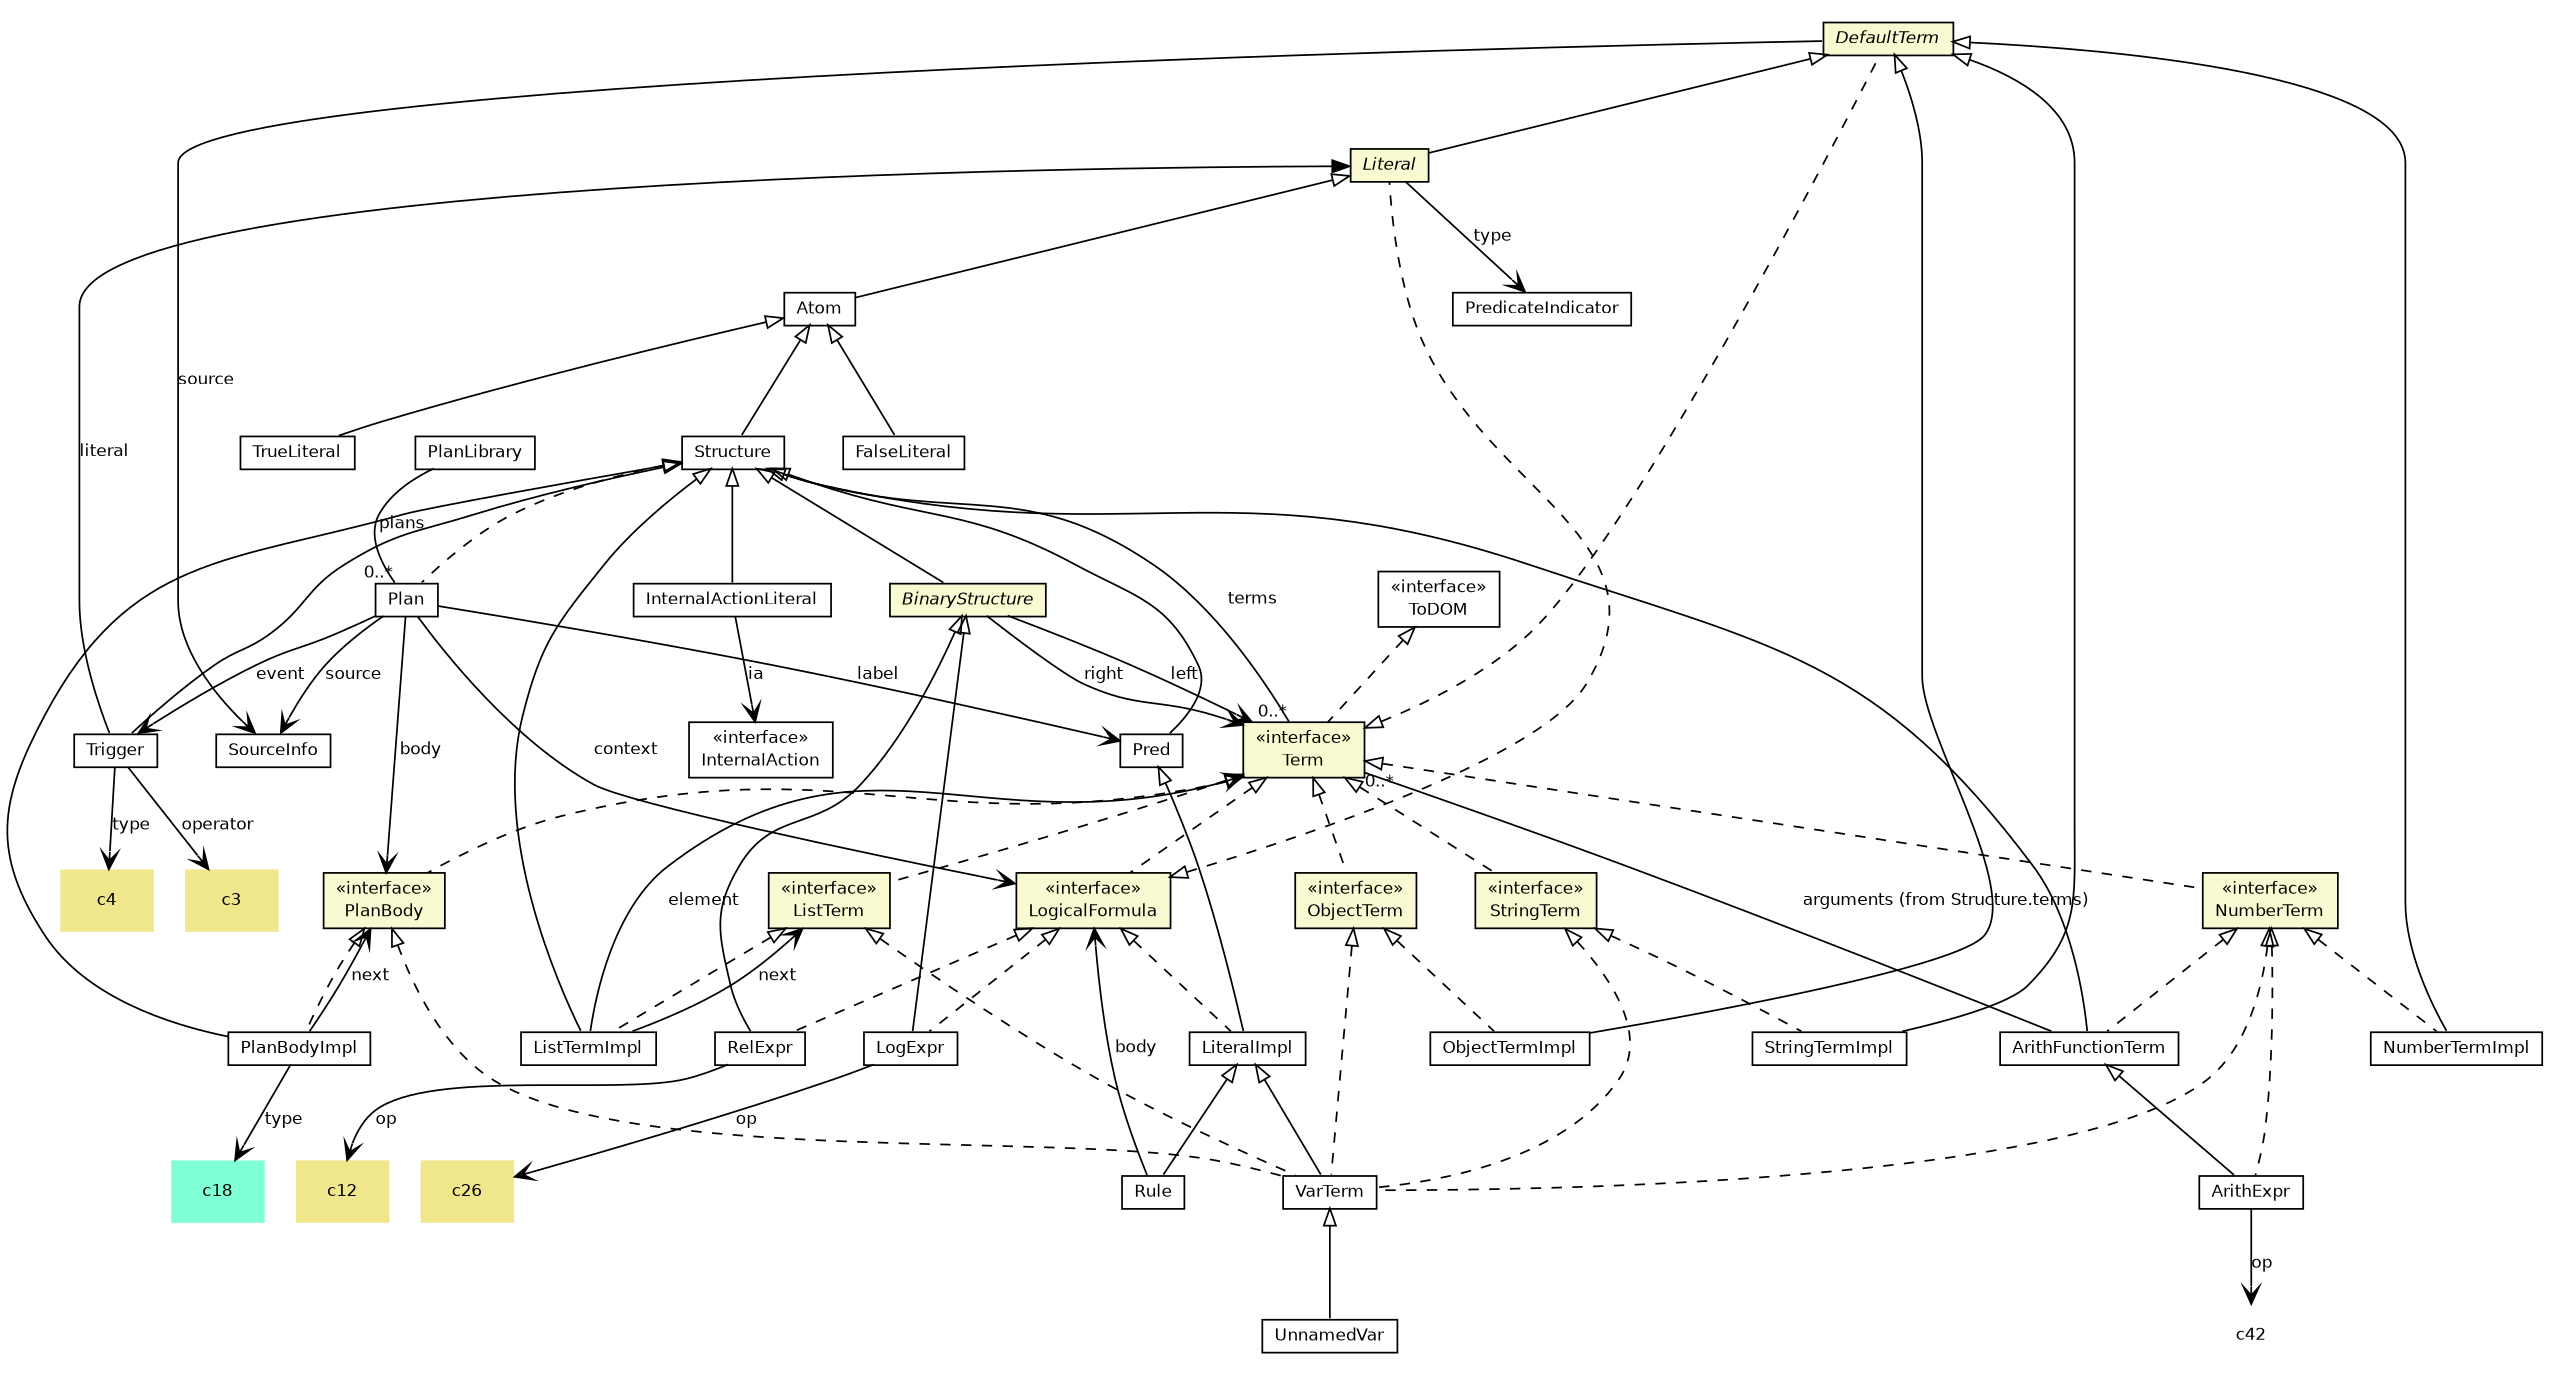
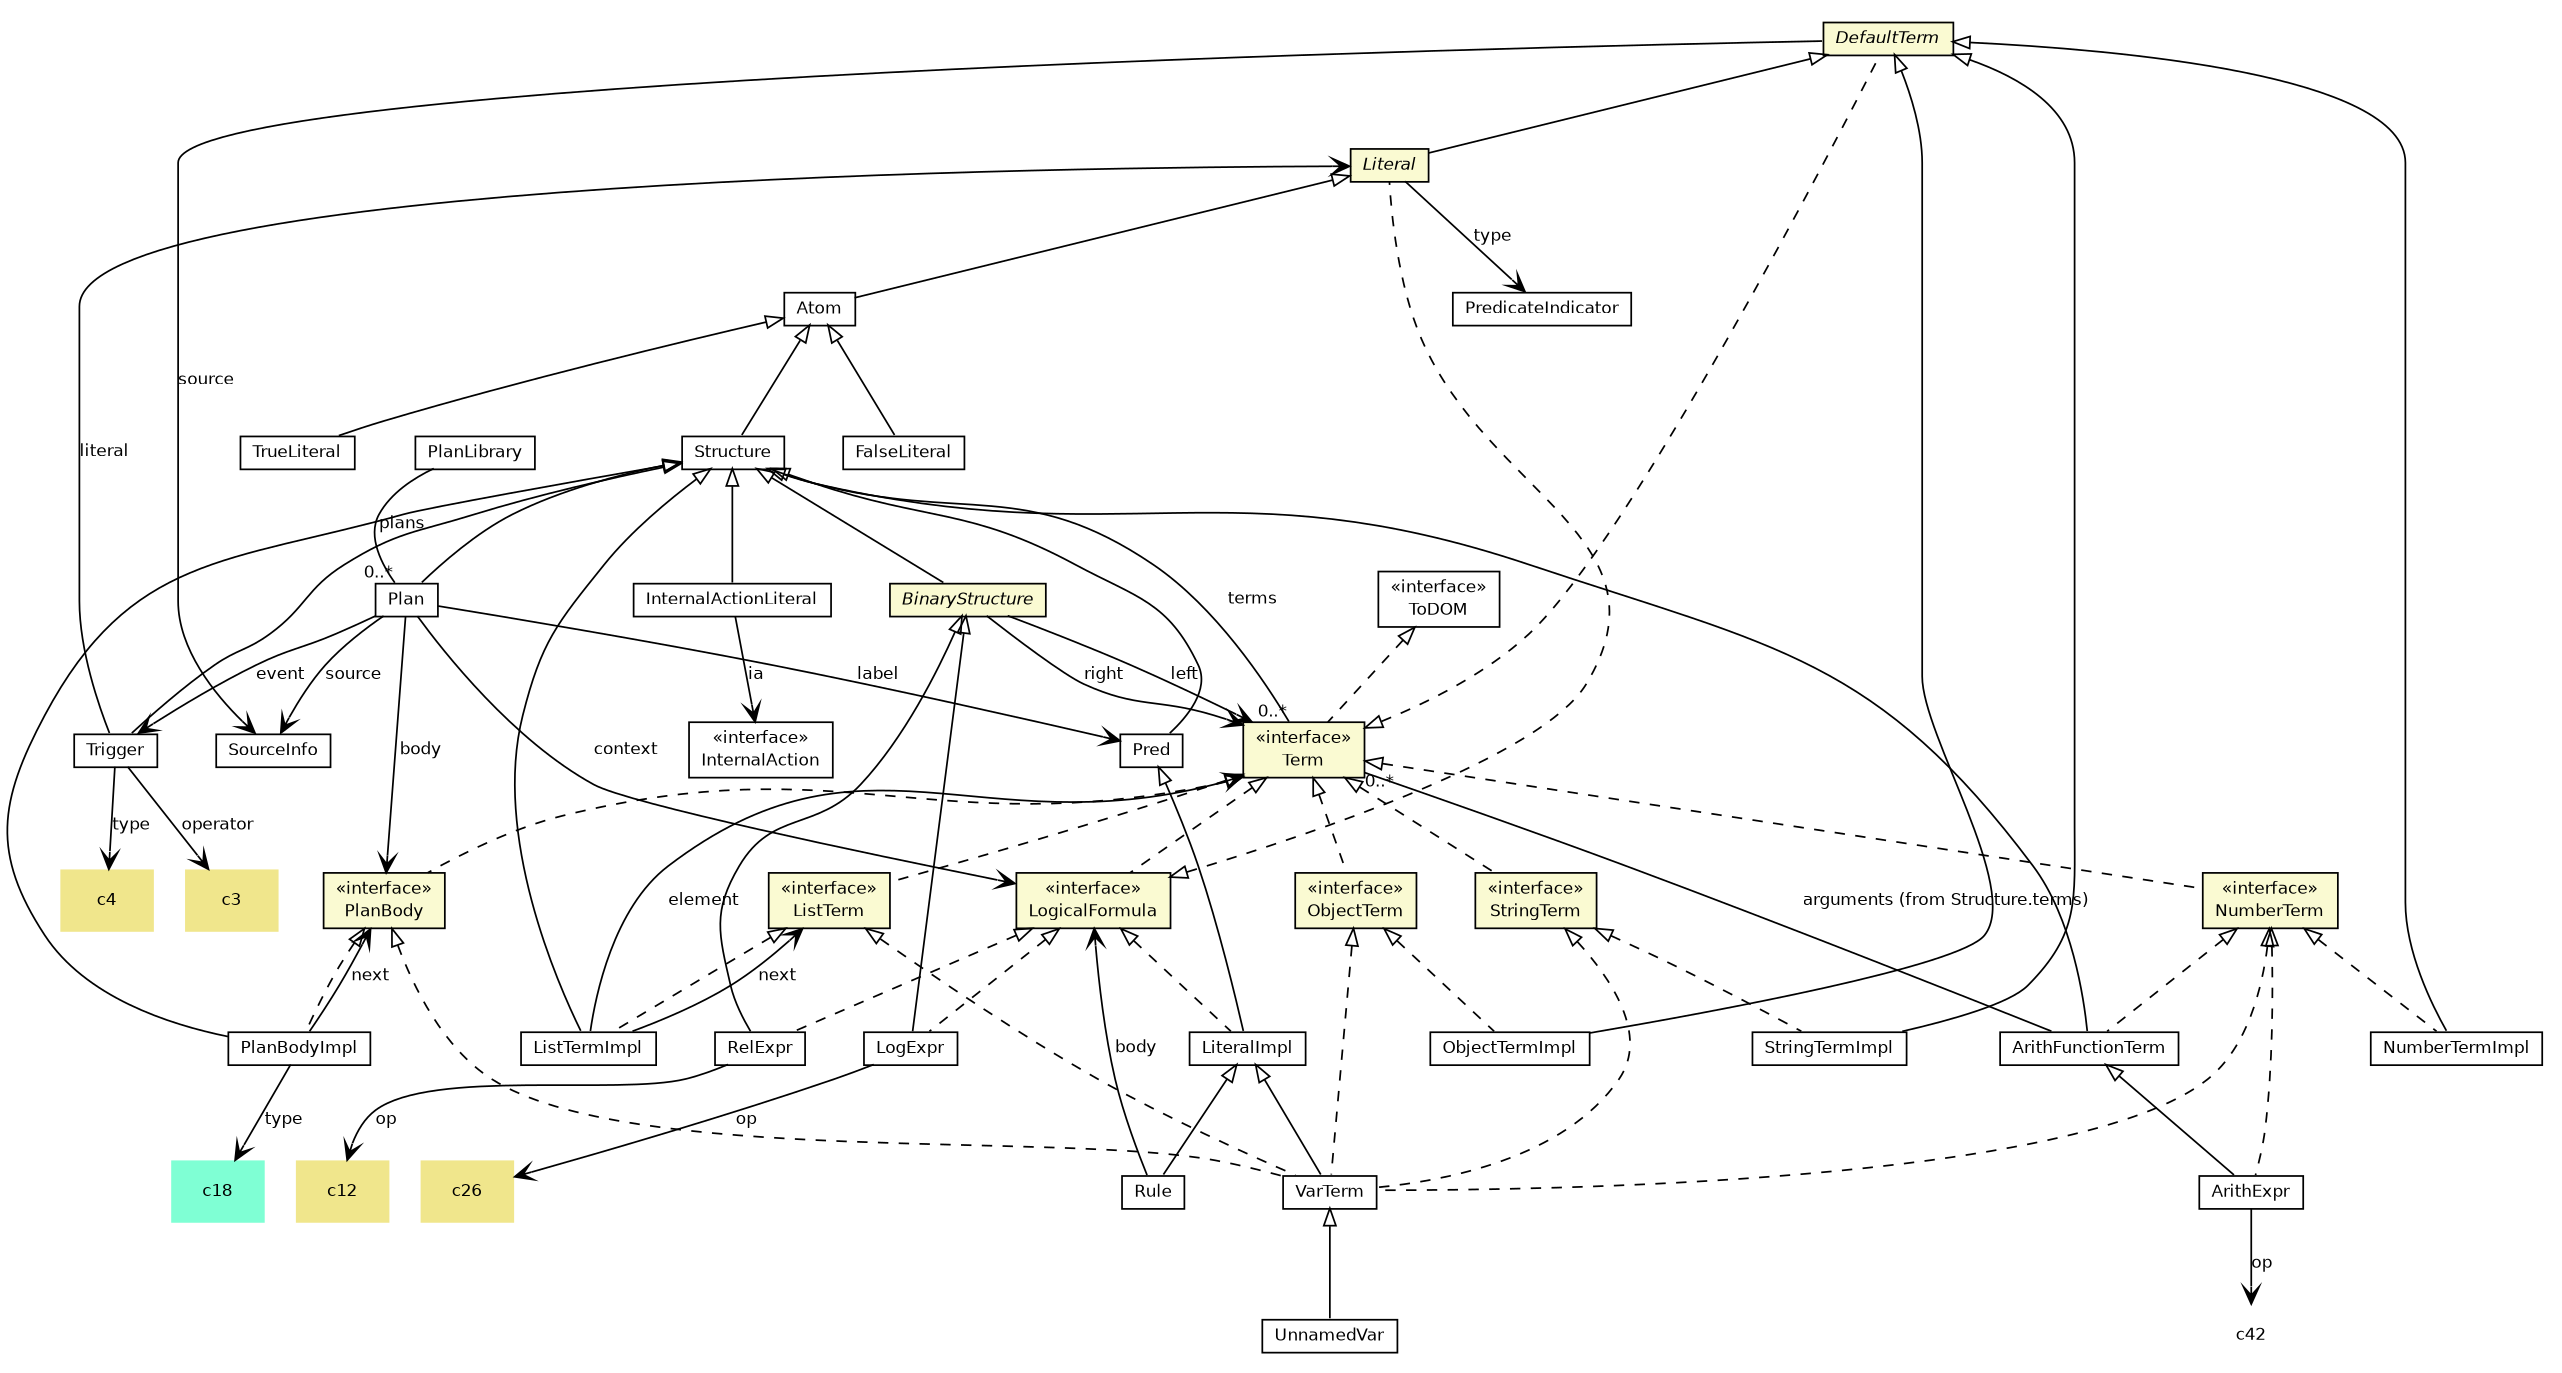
edge "Trigger" -> "Literal": arrowhead normal -> open
edge "Plan" -> "Structure": style dashed -> solid
